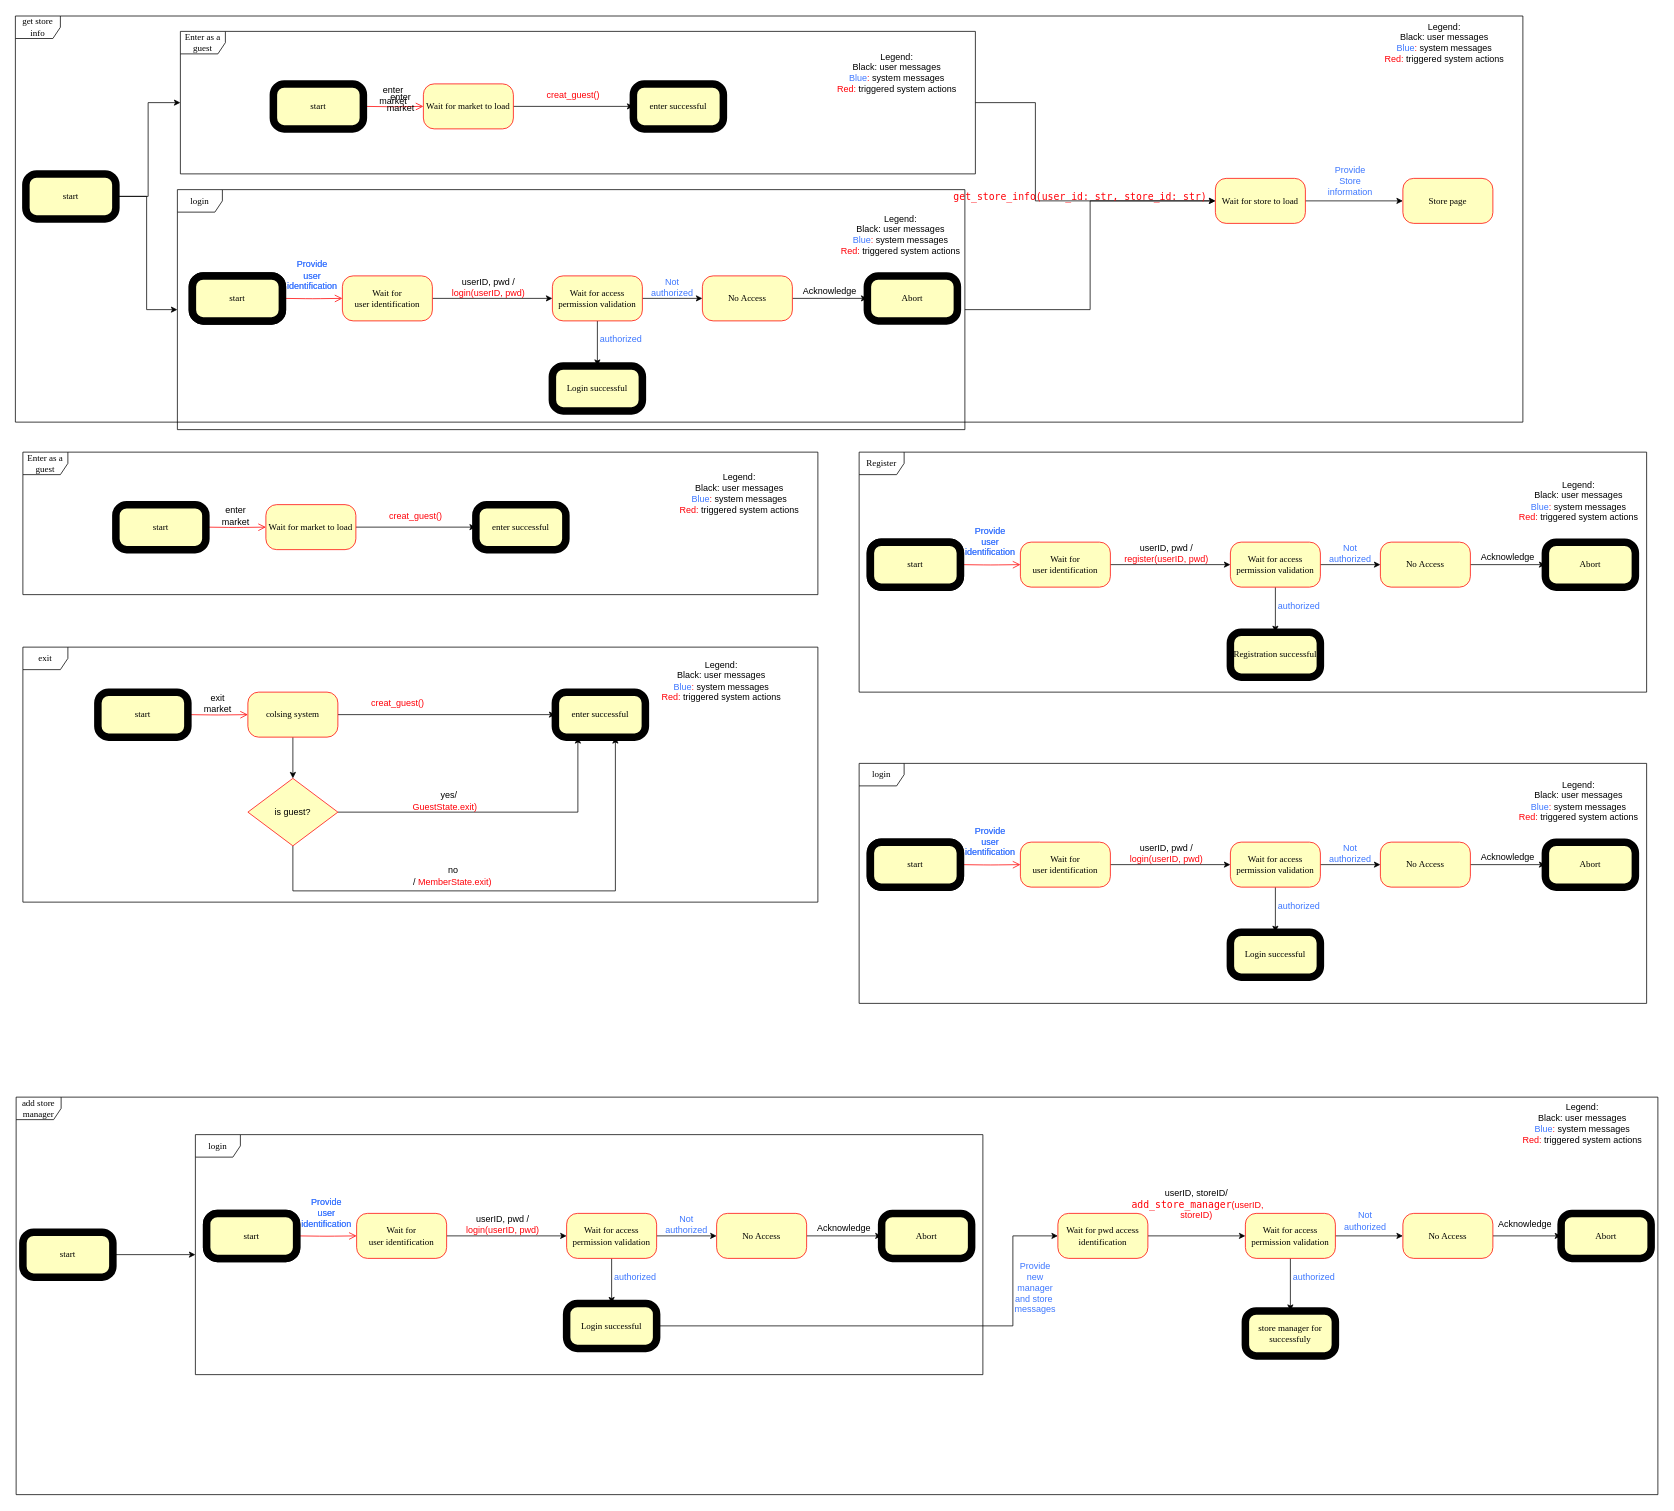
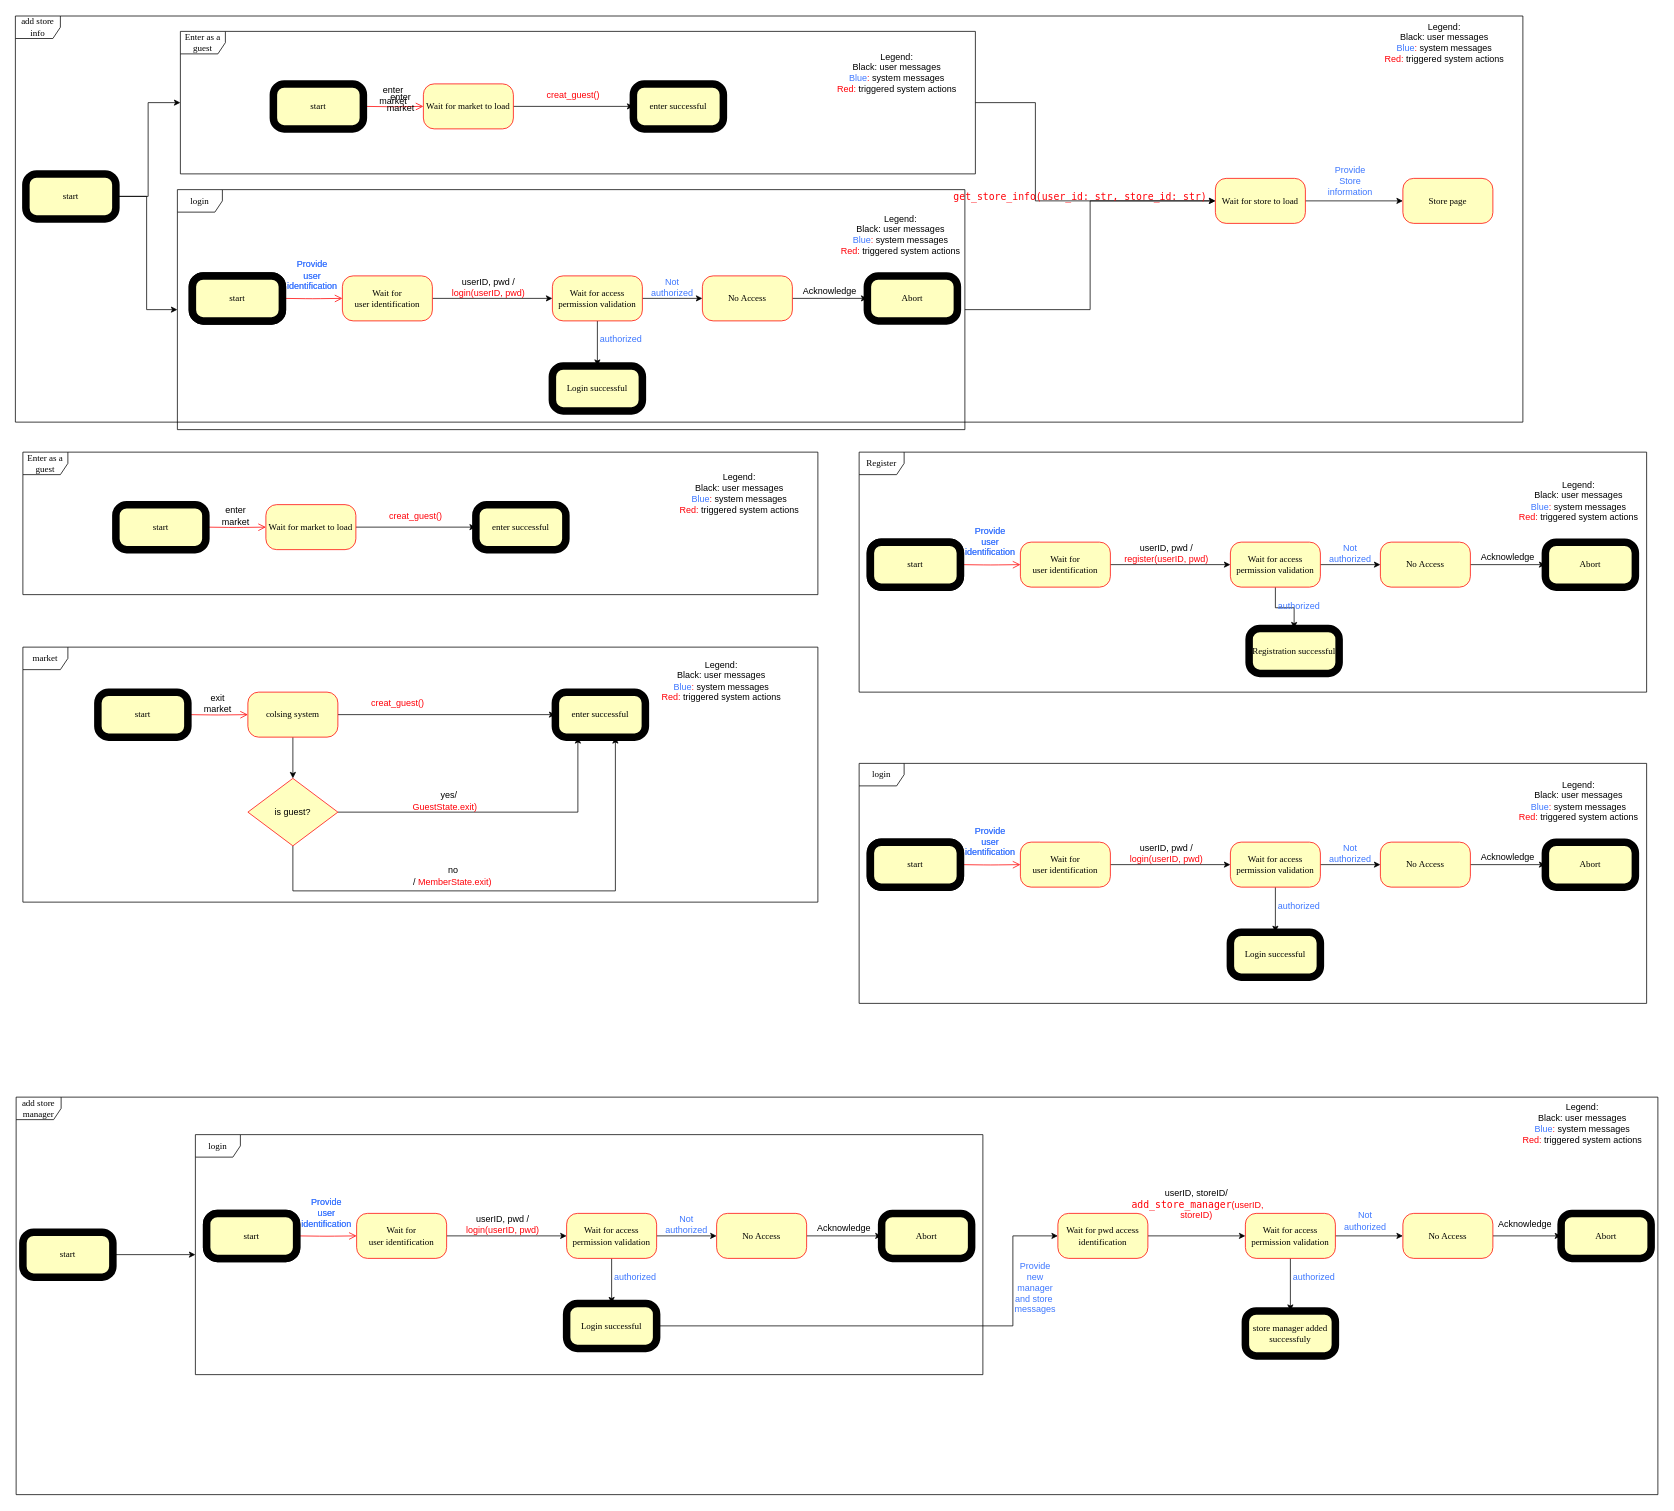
node "get store info": label "get store info" -> "add store info"
node "Registration successful": moved (1275, 654) -> (1294, 651)
node "exit": label "exit" -> "market"
node "store manager for successfuly": label "store manager for successfuly" -> "store manager added successfuly"
